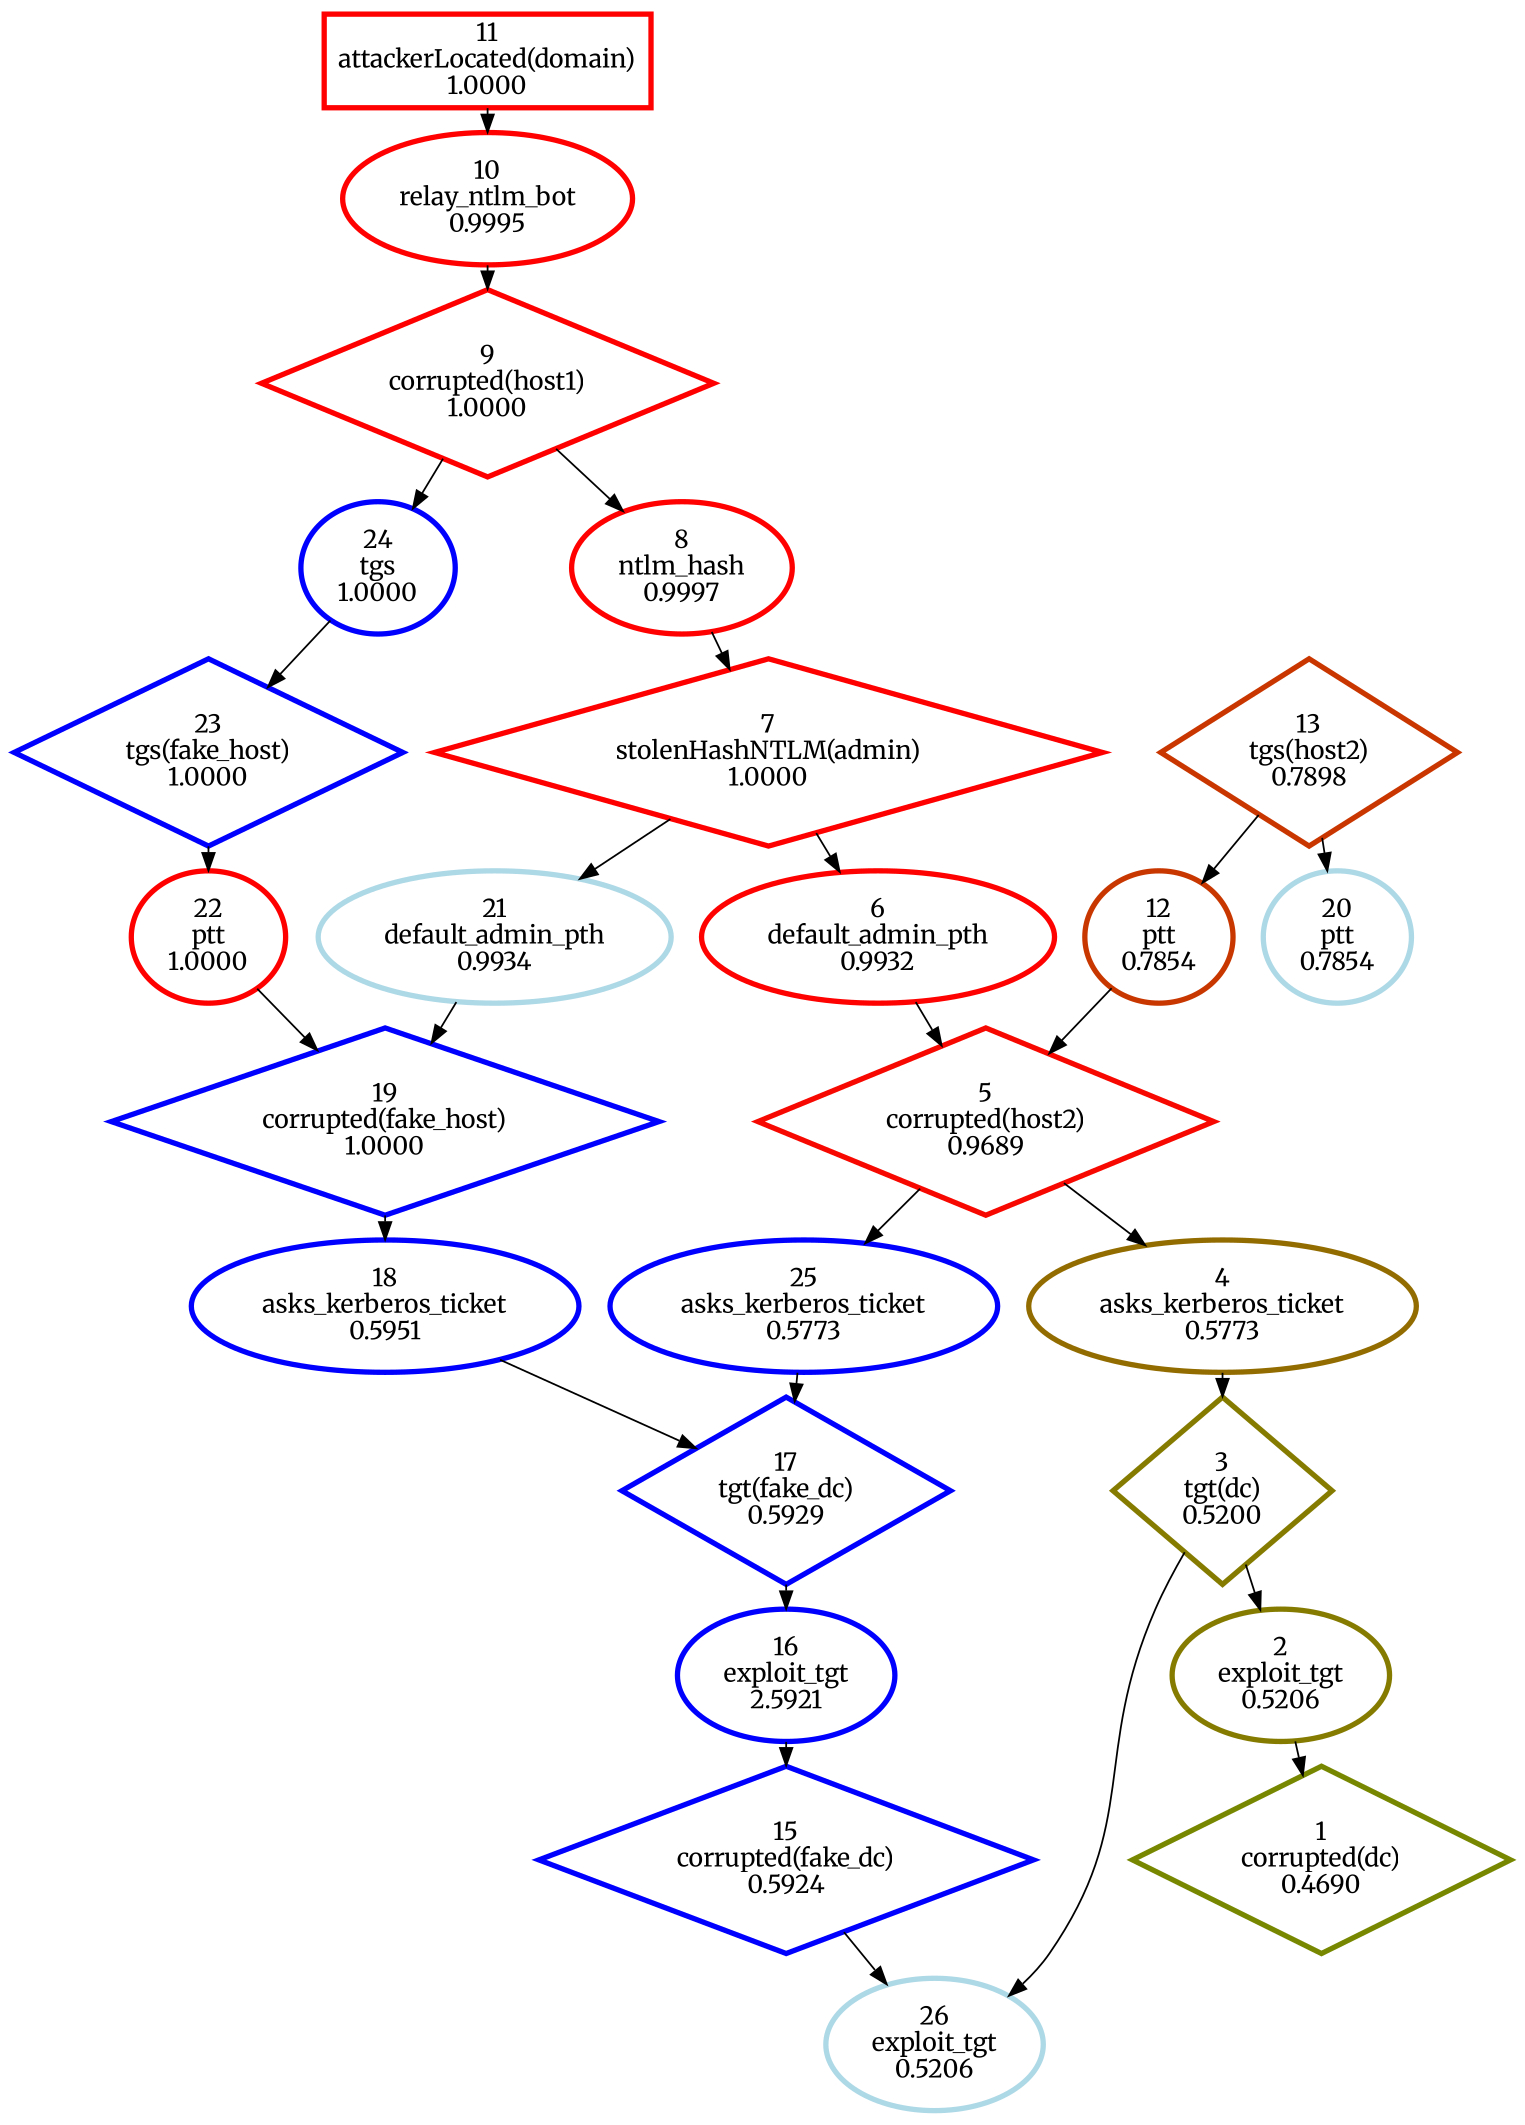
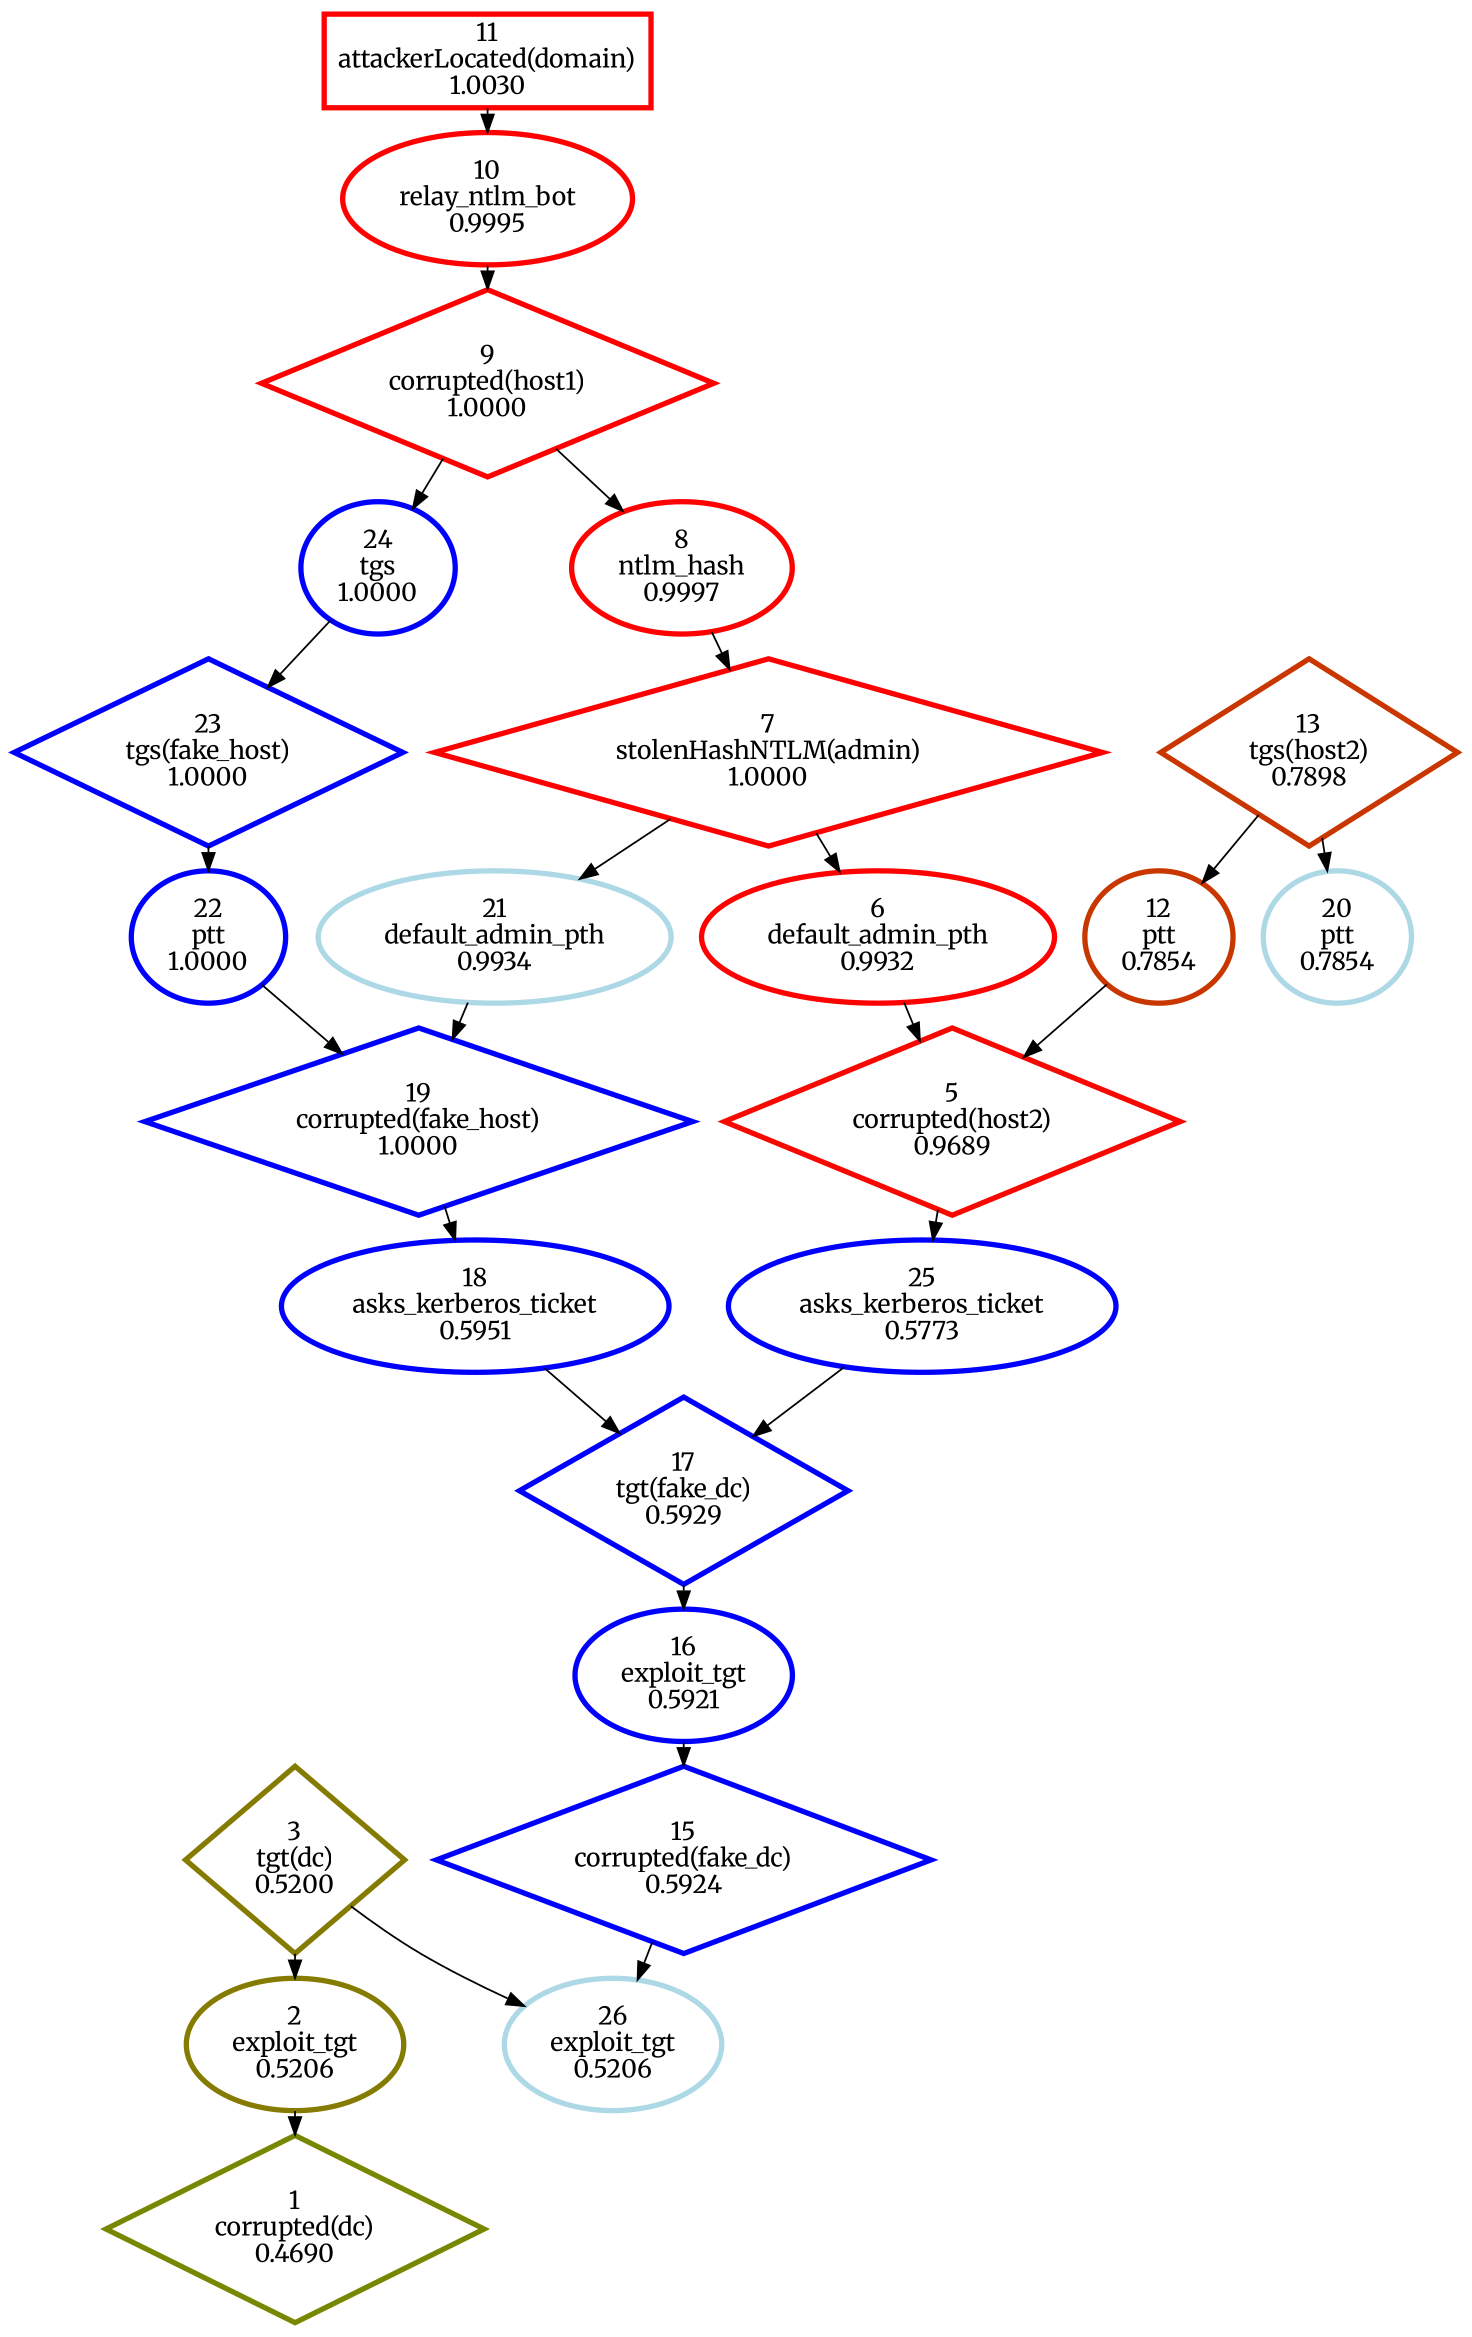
node "11 attackerLocated(domain) 1.0000": label "11 attackerLocated(domain) 1.0000" -> "11 attackerLocated(domain) 1.0030"
node "22 ptt 1.0000": color #ff0000 -> blue
node "4 asks_kerberos_ticket 0.5773": removed
node "16 exploit_tgt 2.5921": label "16 exploit_tgt 2.5921" -> "16 exploit_tgt 0.5921"
